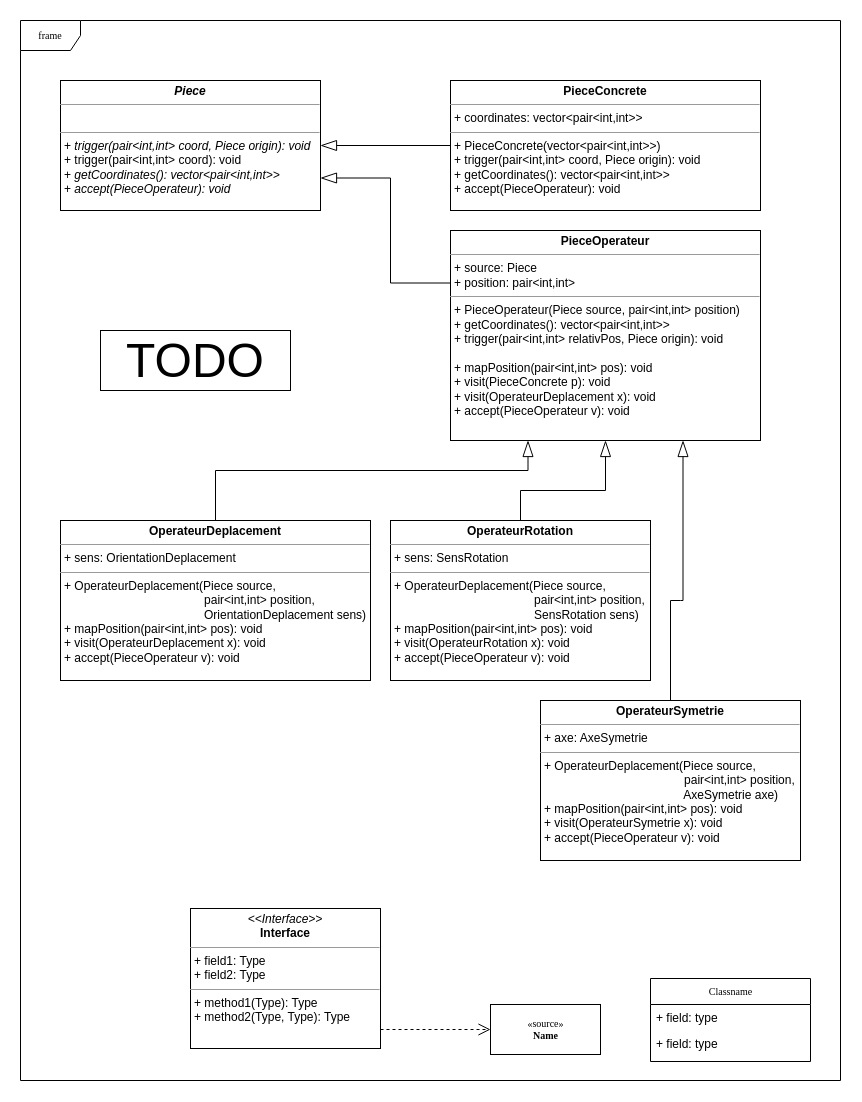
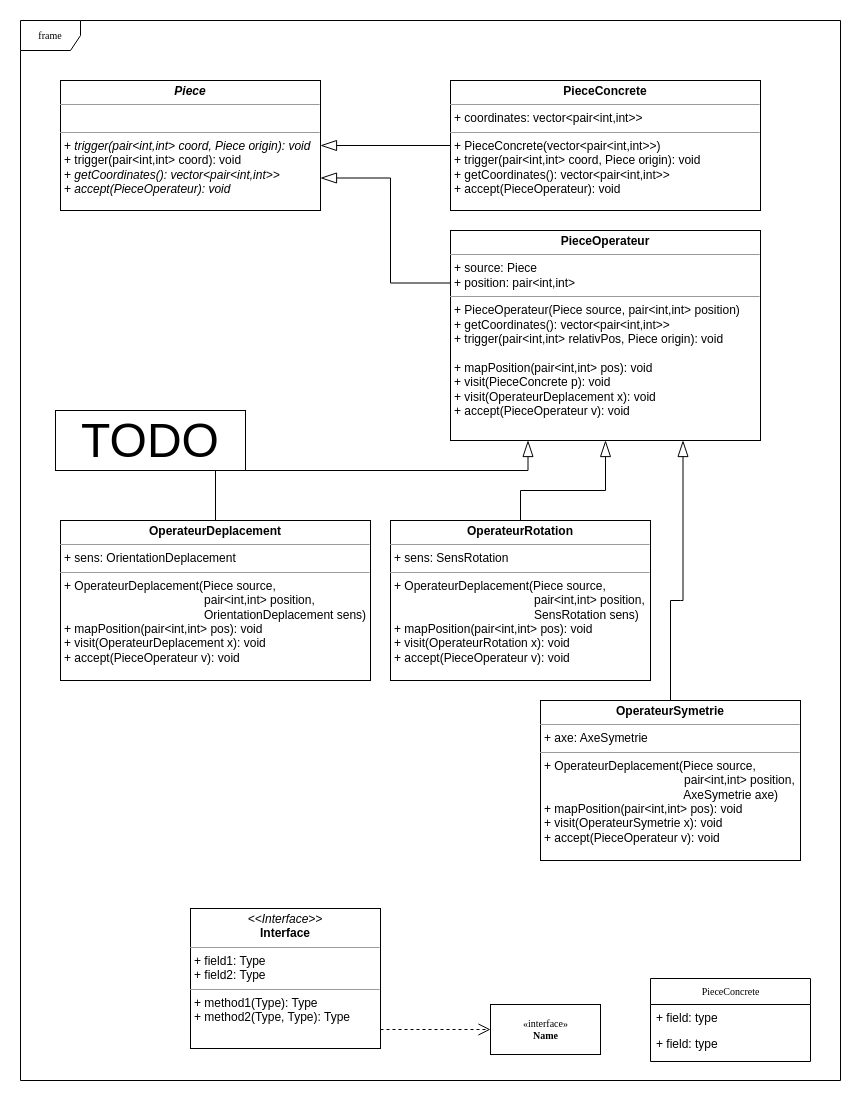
node "TODO": moved (196, 361) -> (151, 441)
node "Classname": label "Classname" -> "PieceConcrete"
node "«source» Name": label "«source» Name" -> "«interface» Name"
